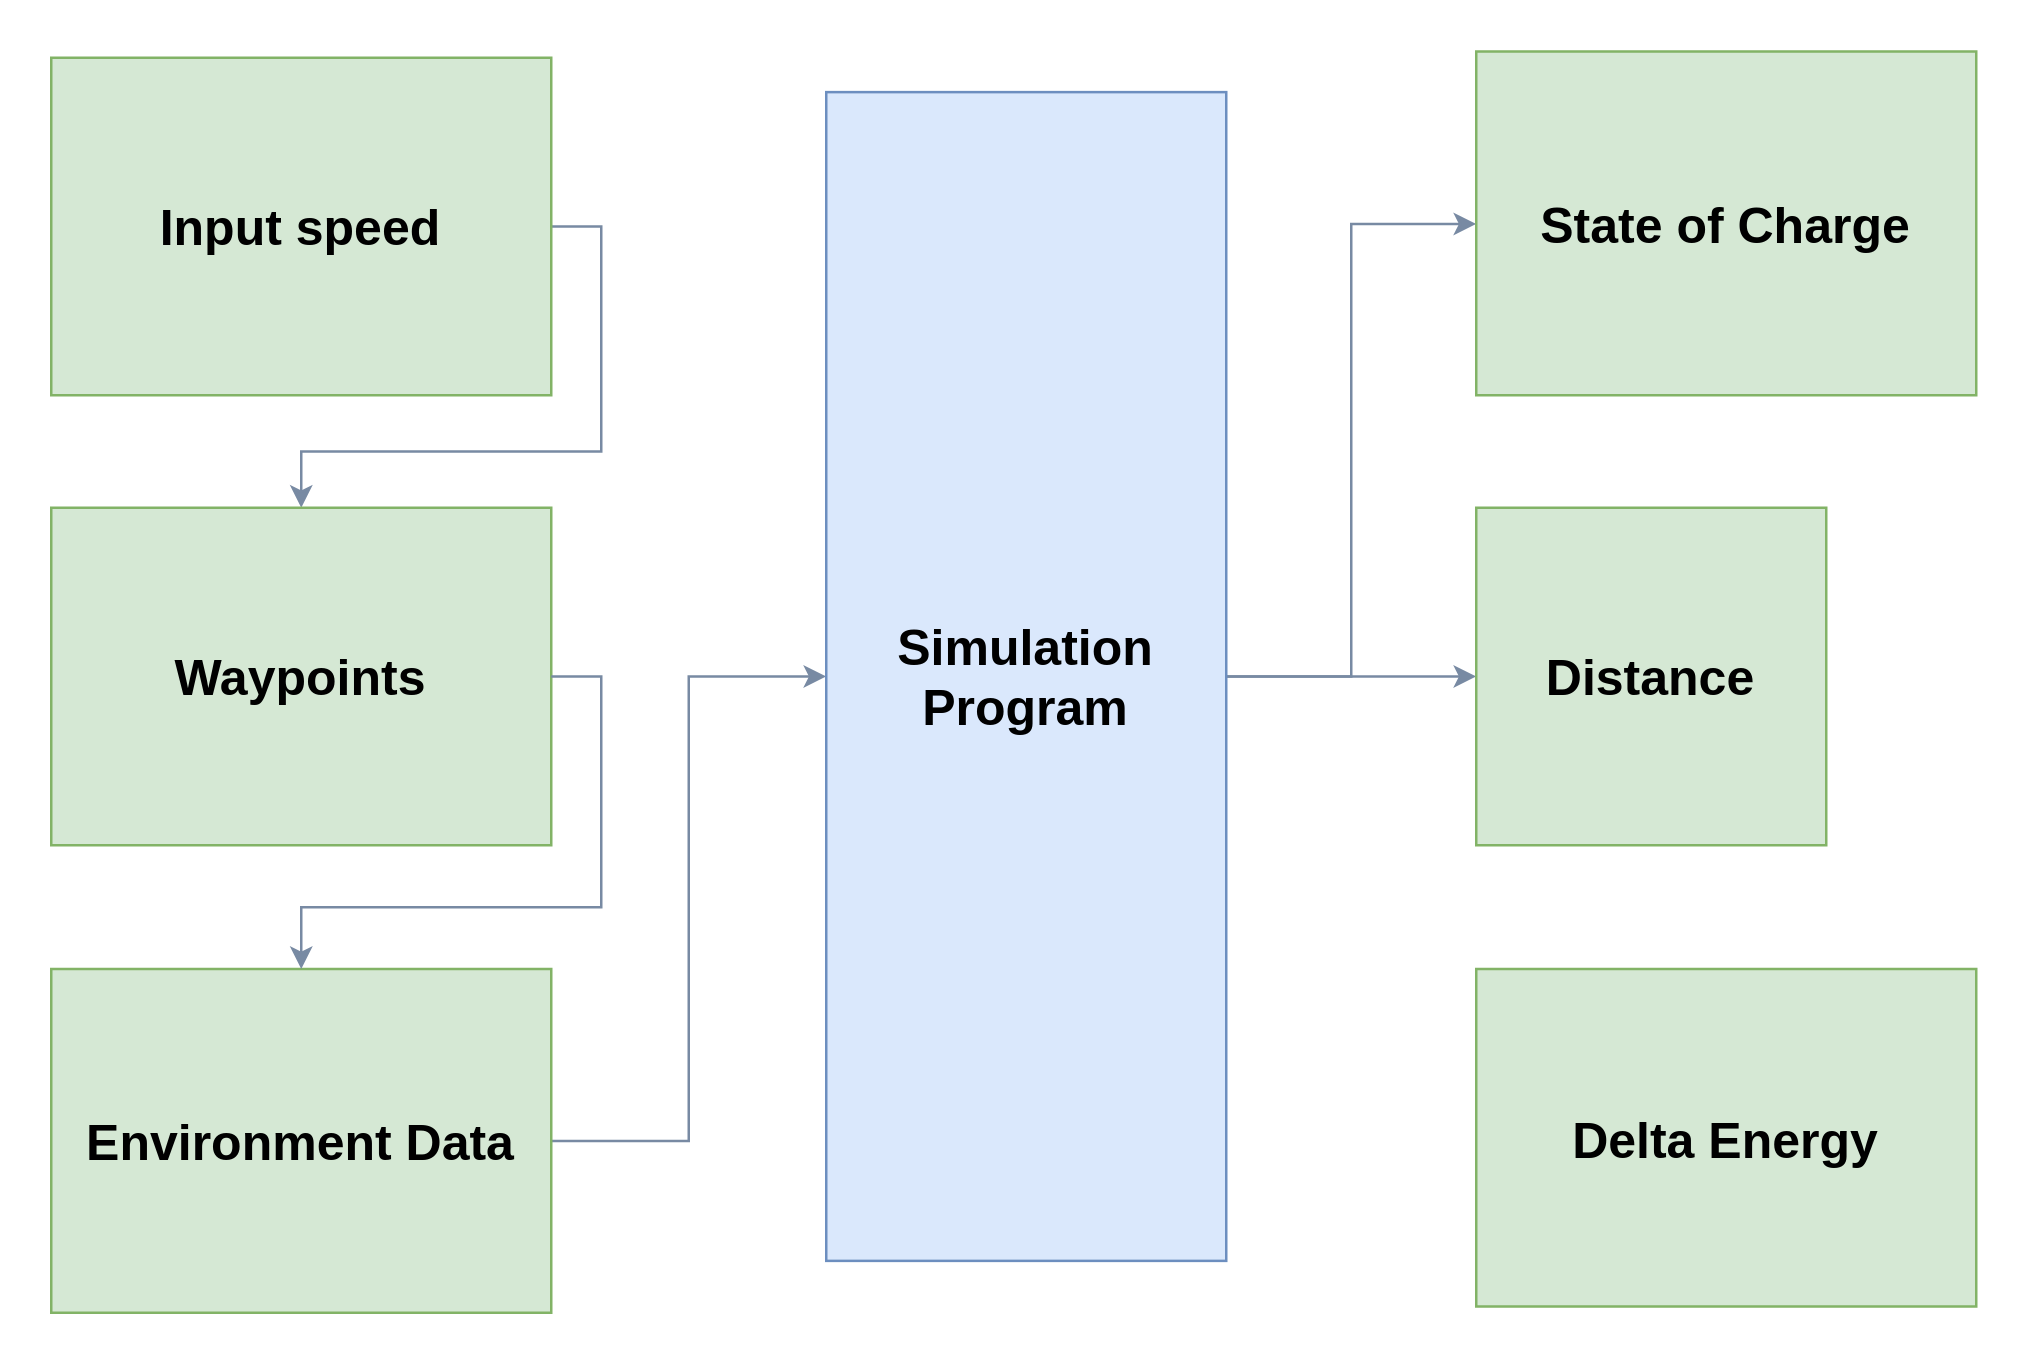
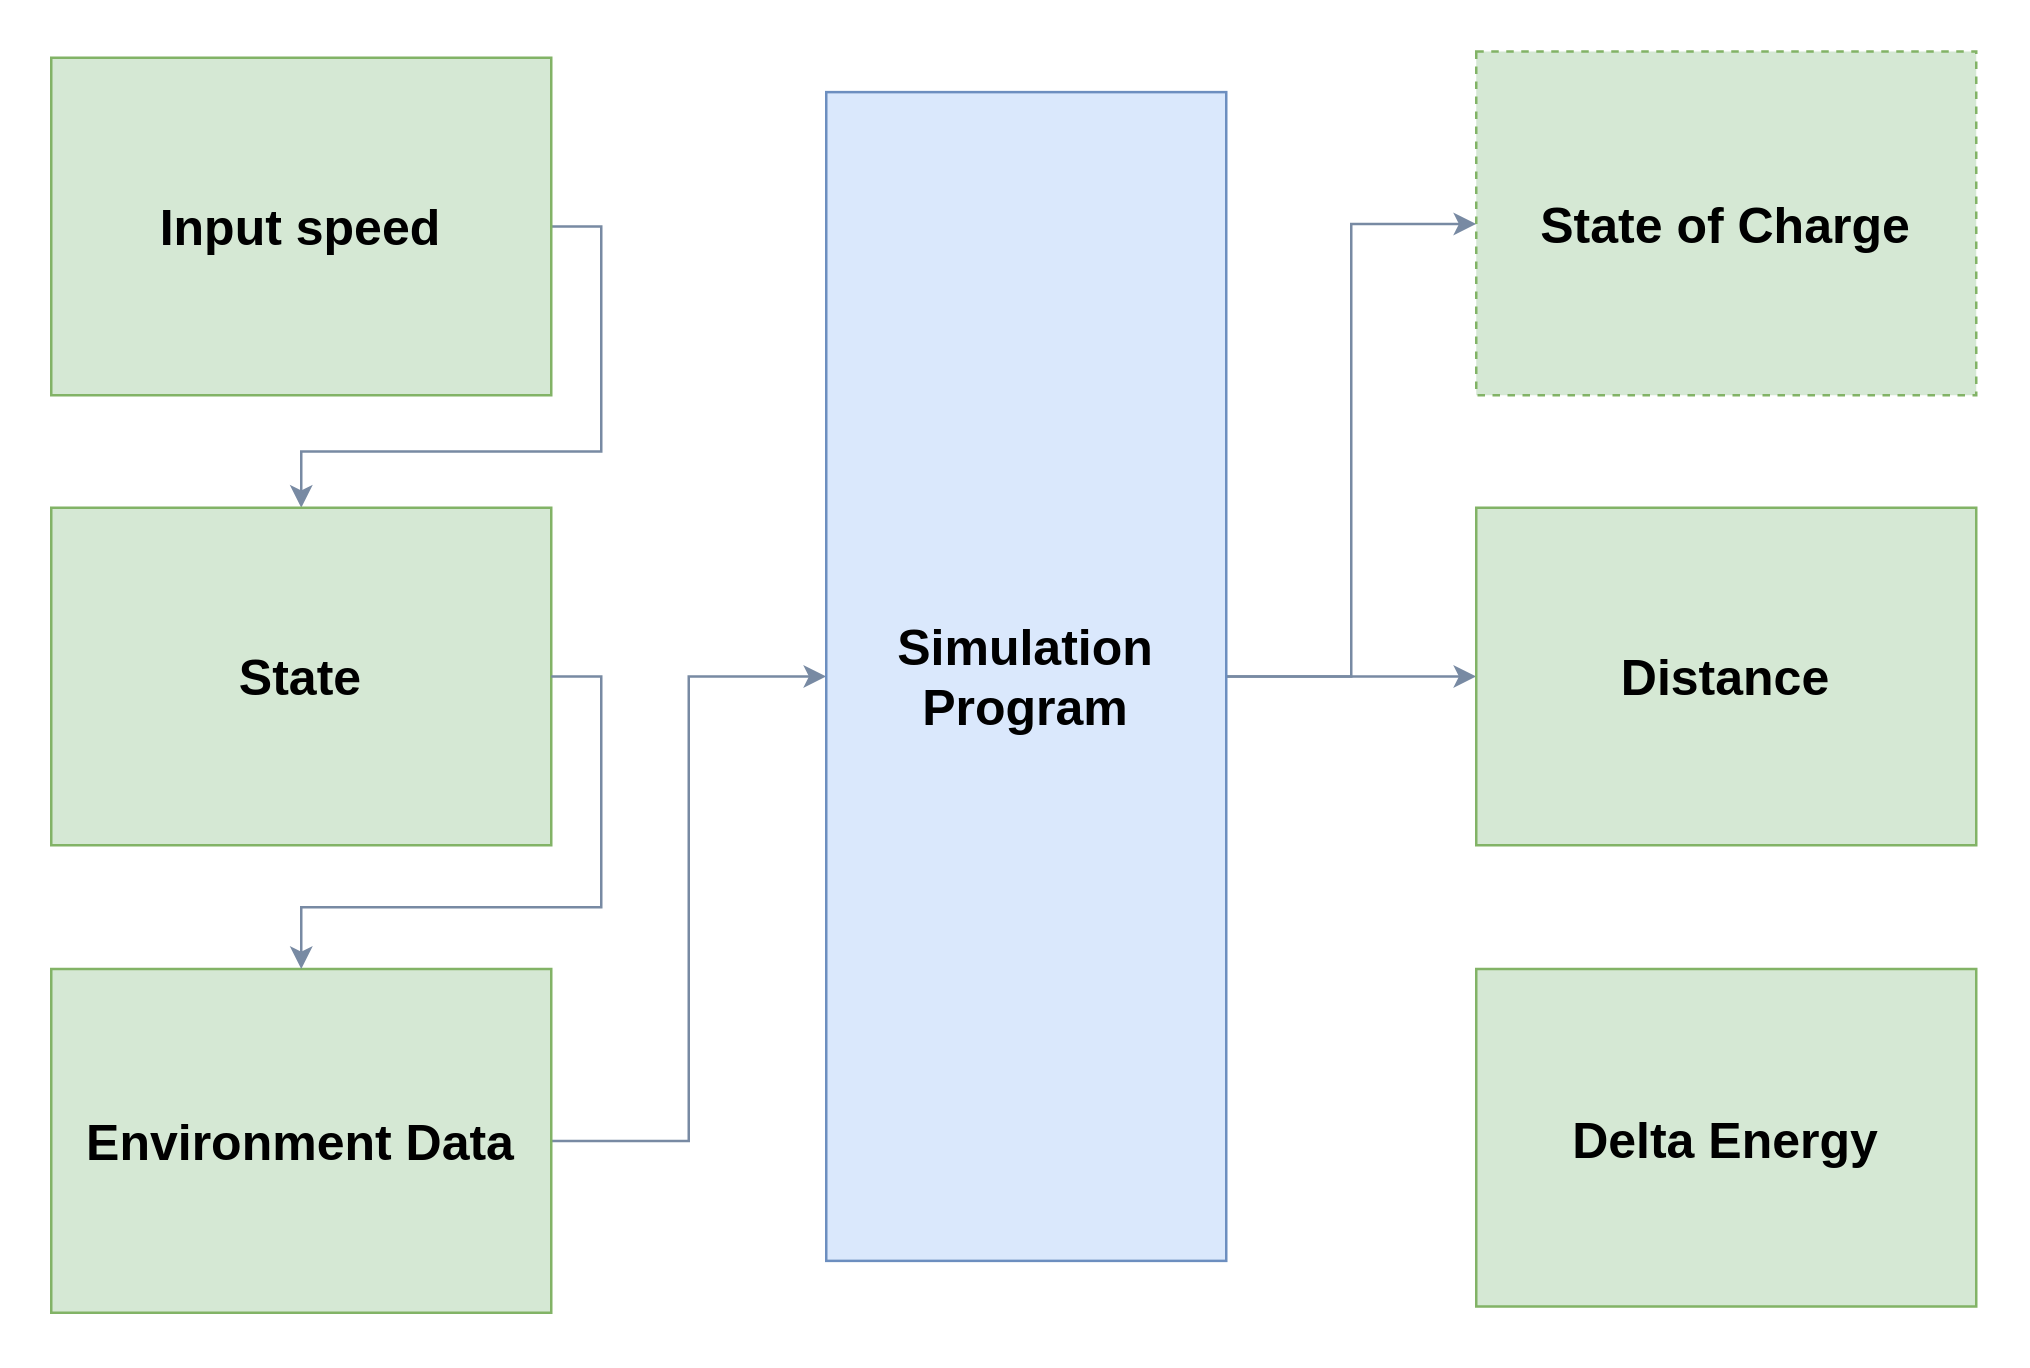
node "State of Charge": style solid -> dashed
node "Waypoints": label "Waypoints" -> "State"
node "Distance": size 350x338 -> 500x338
